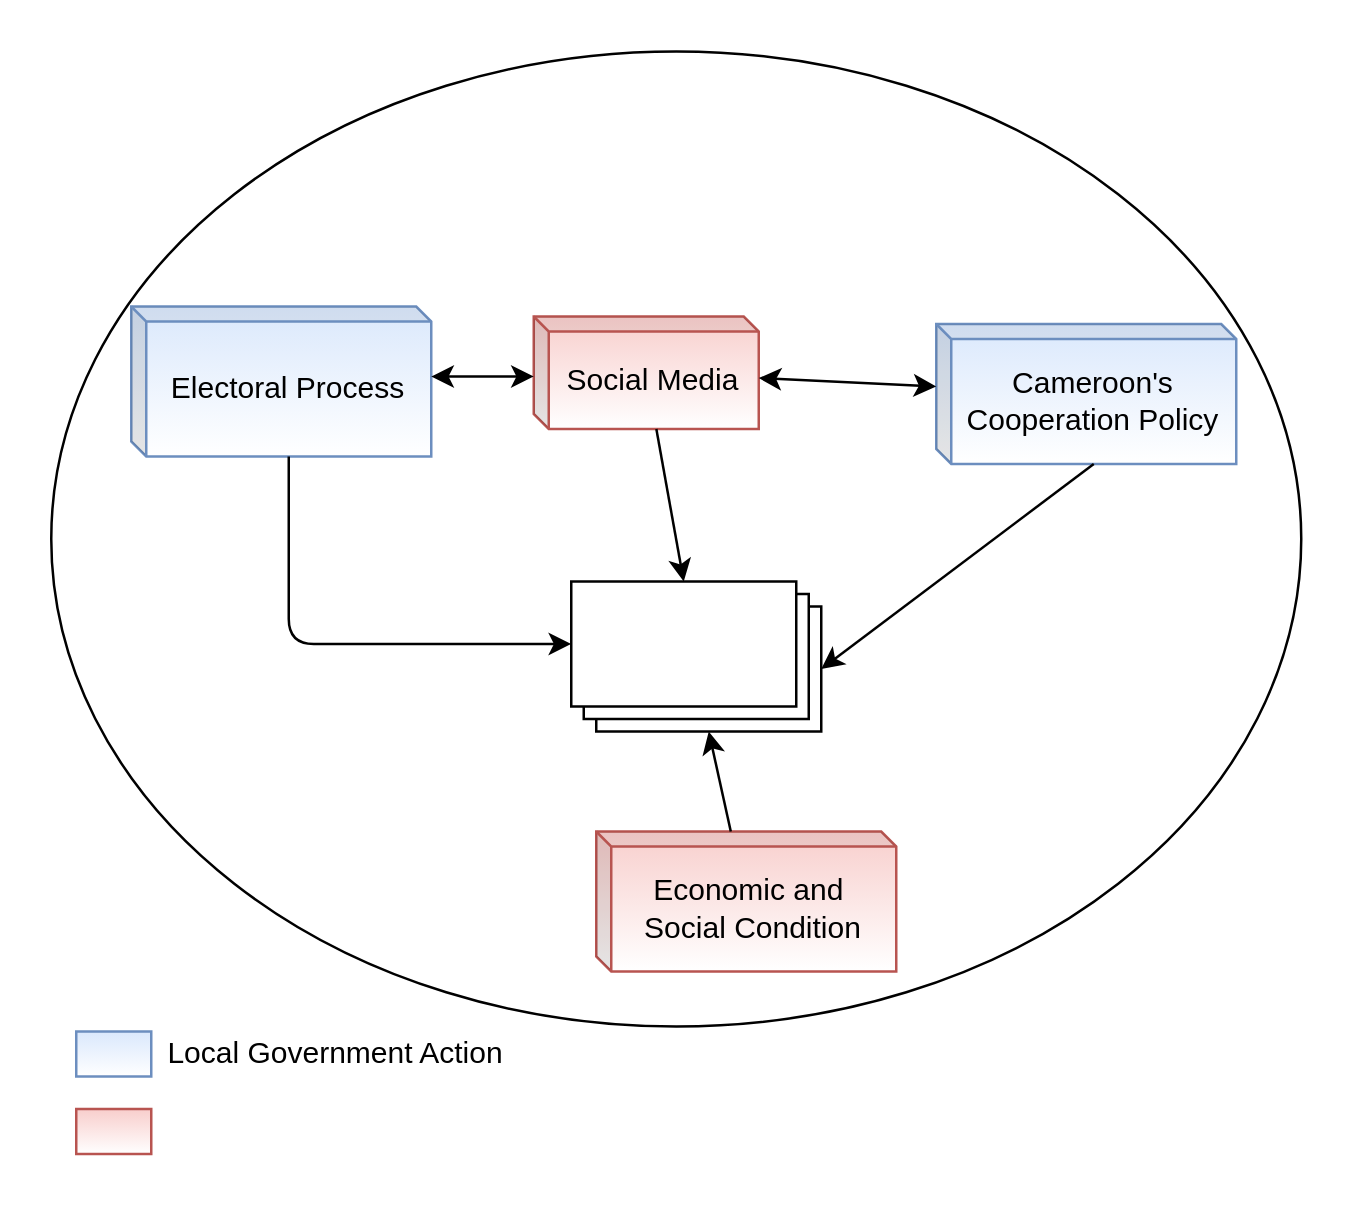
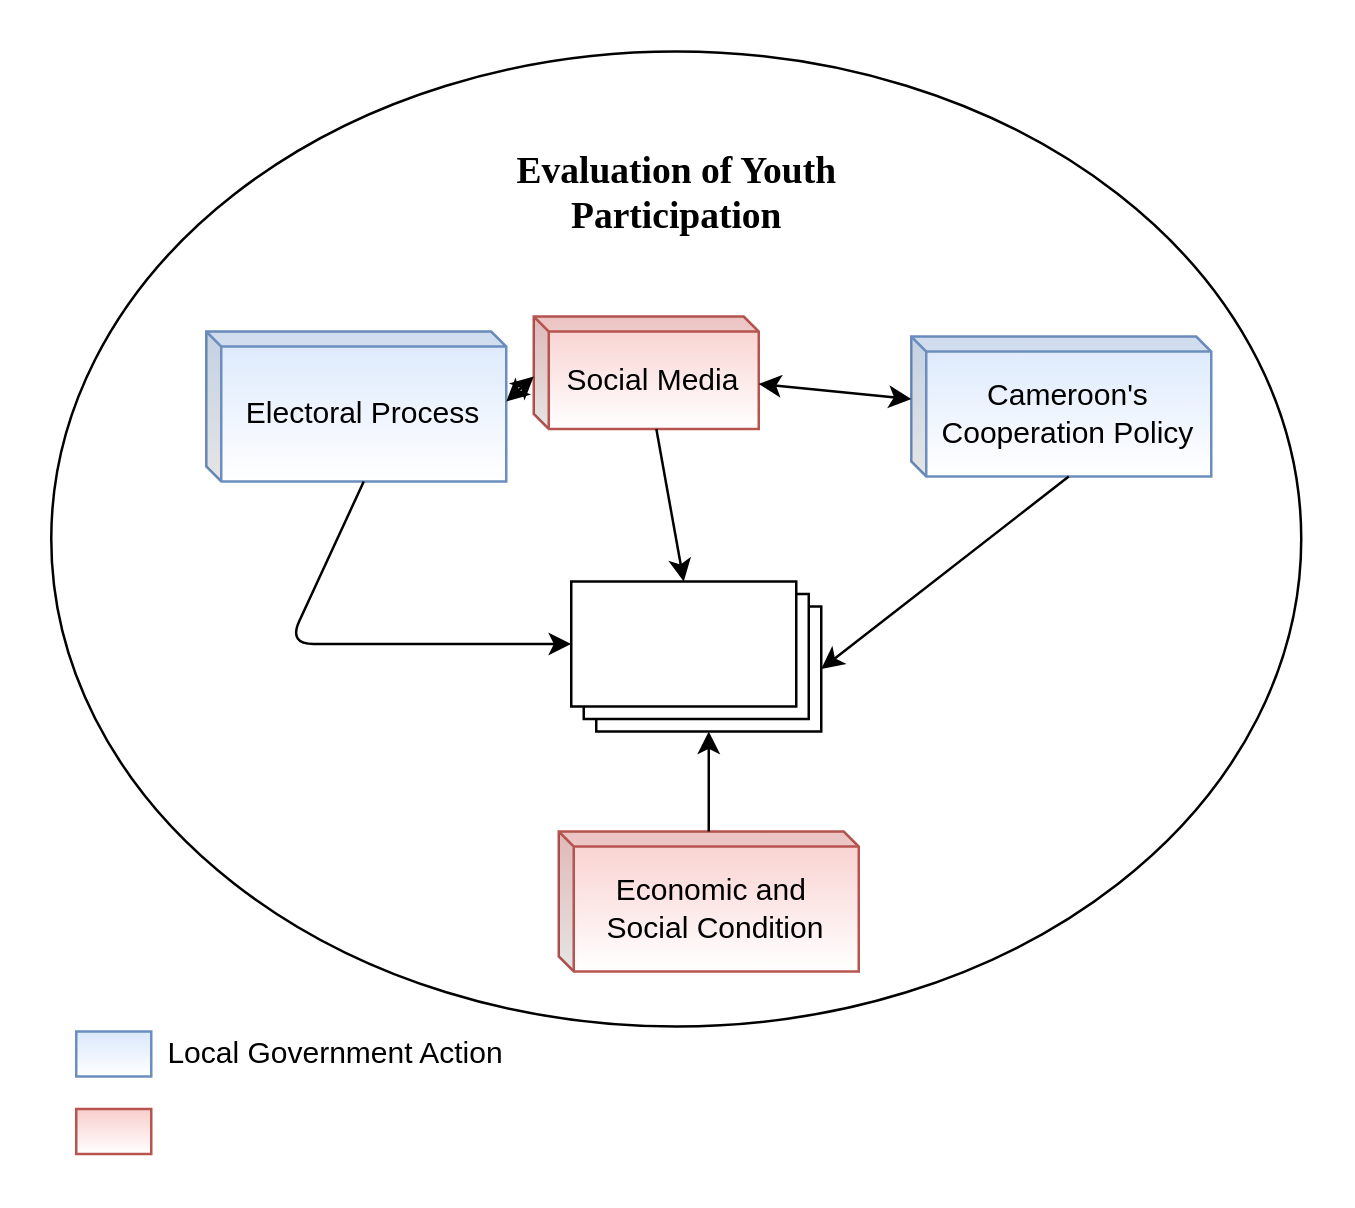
node "Evaluation of Youth Participation": added
node "Electoral Process": moved (281, 381) -> (356, 406)
node "Cameroon's Cooperation Policy": moved (1086, 394) -> (1061, 406)
node "Economic and Social Condition": moved (746, 901) -> (709, 901)
